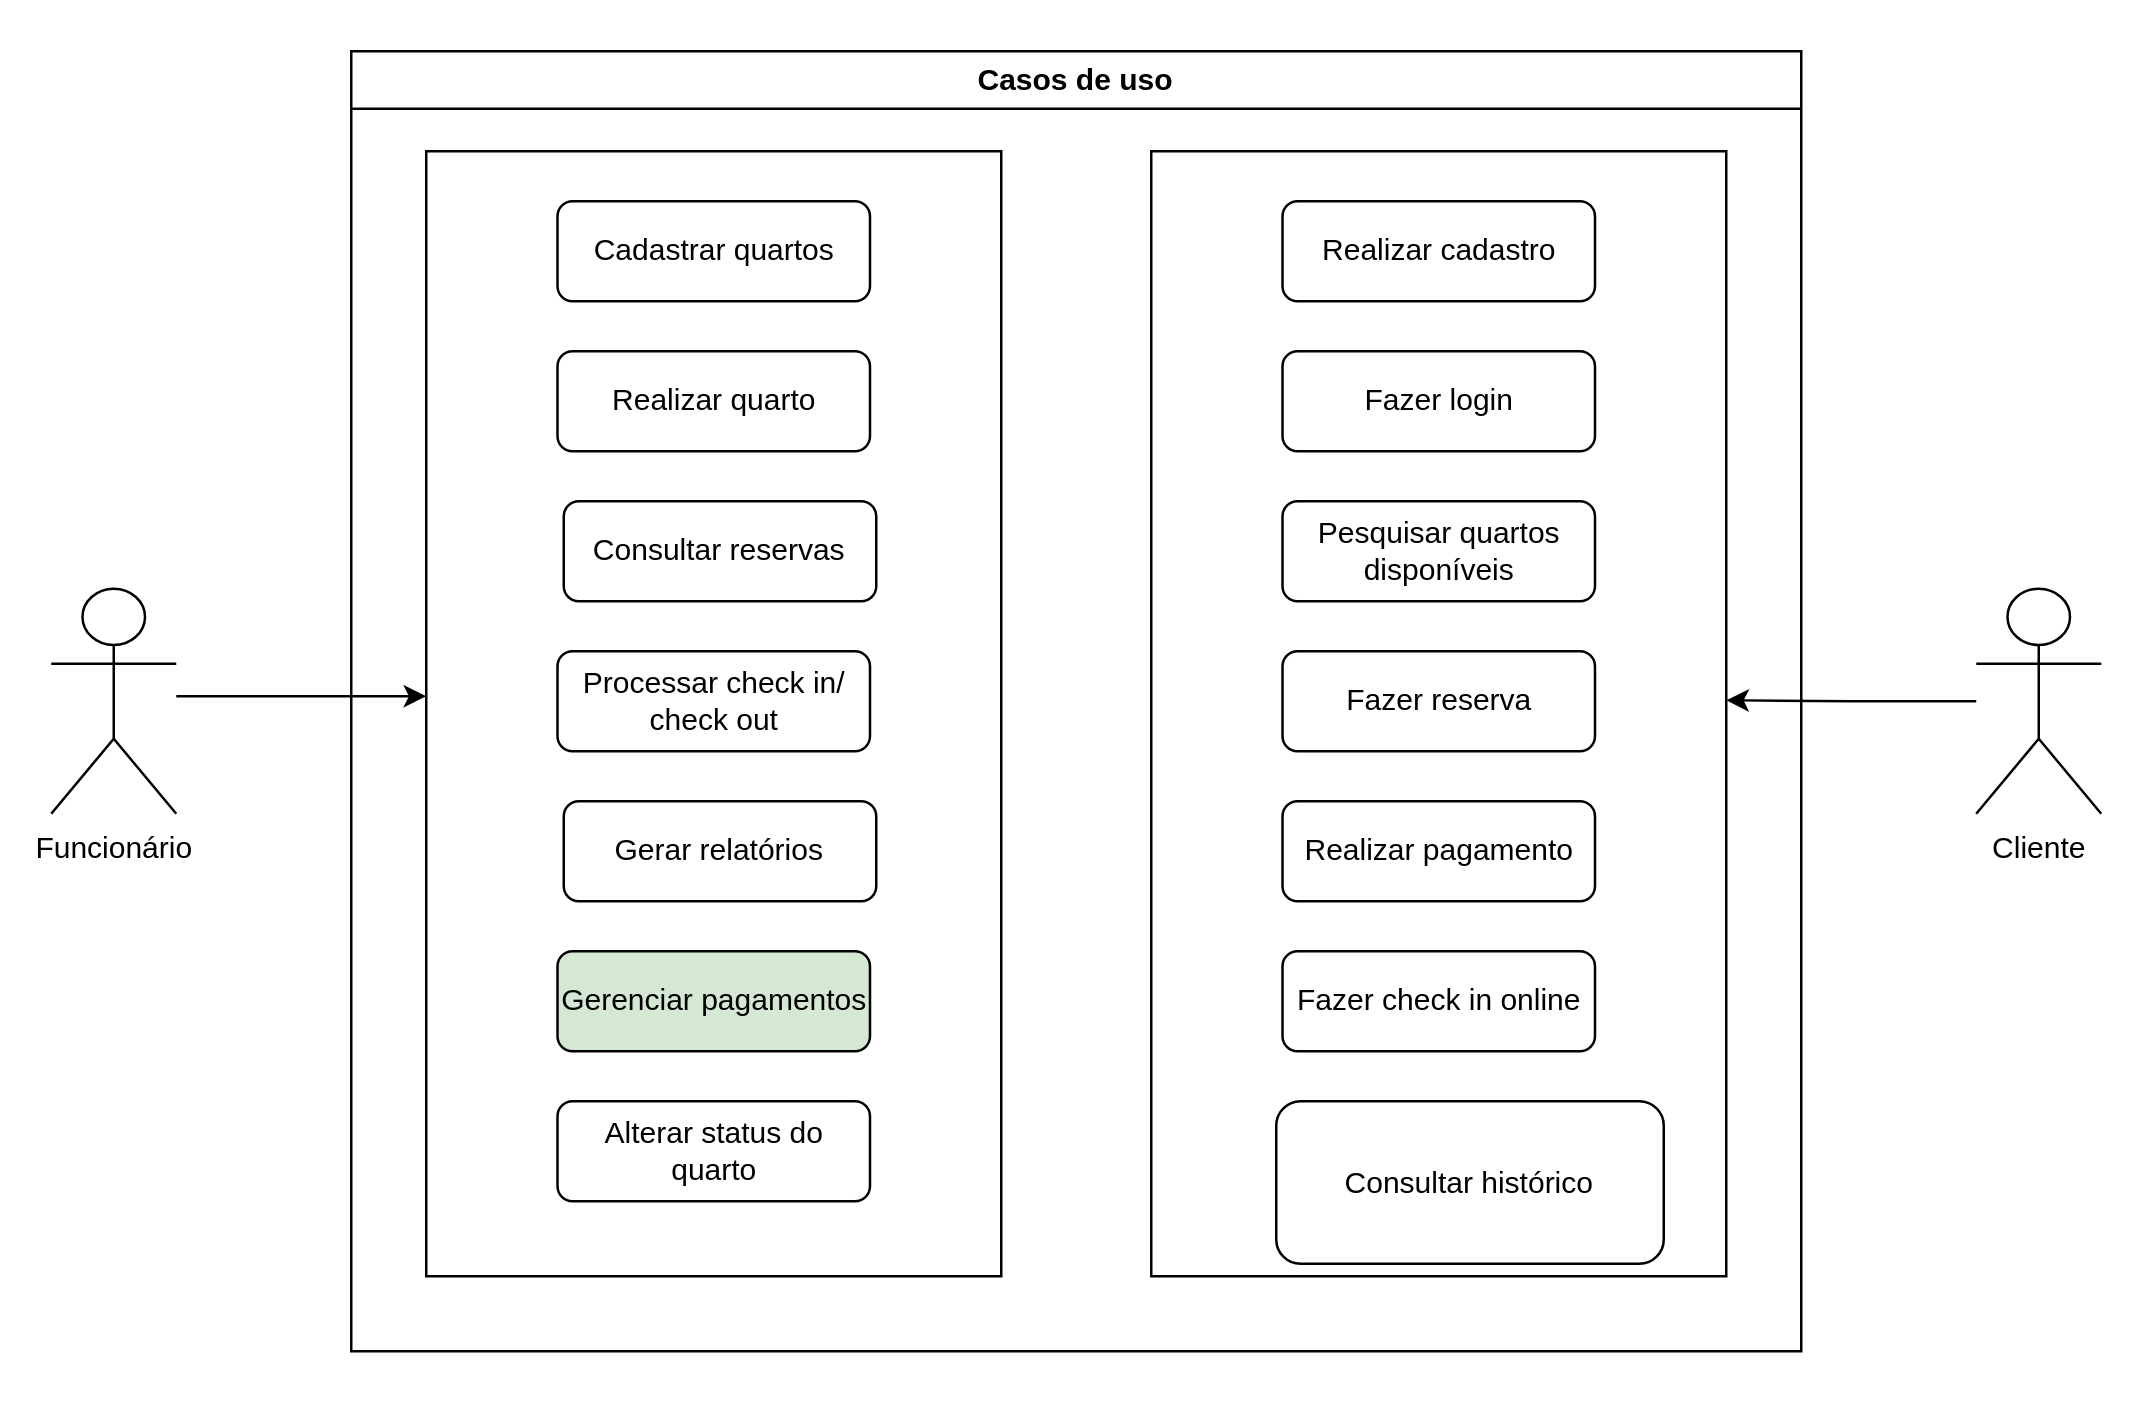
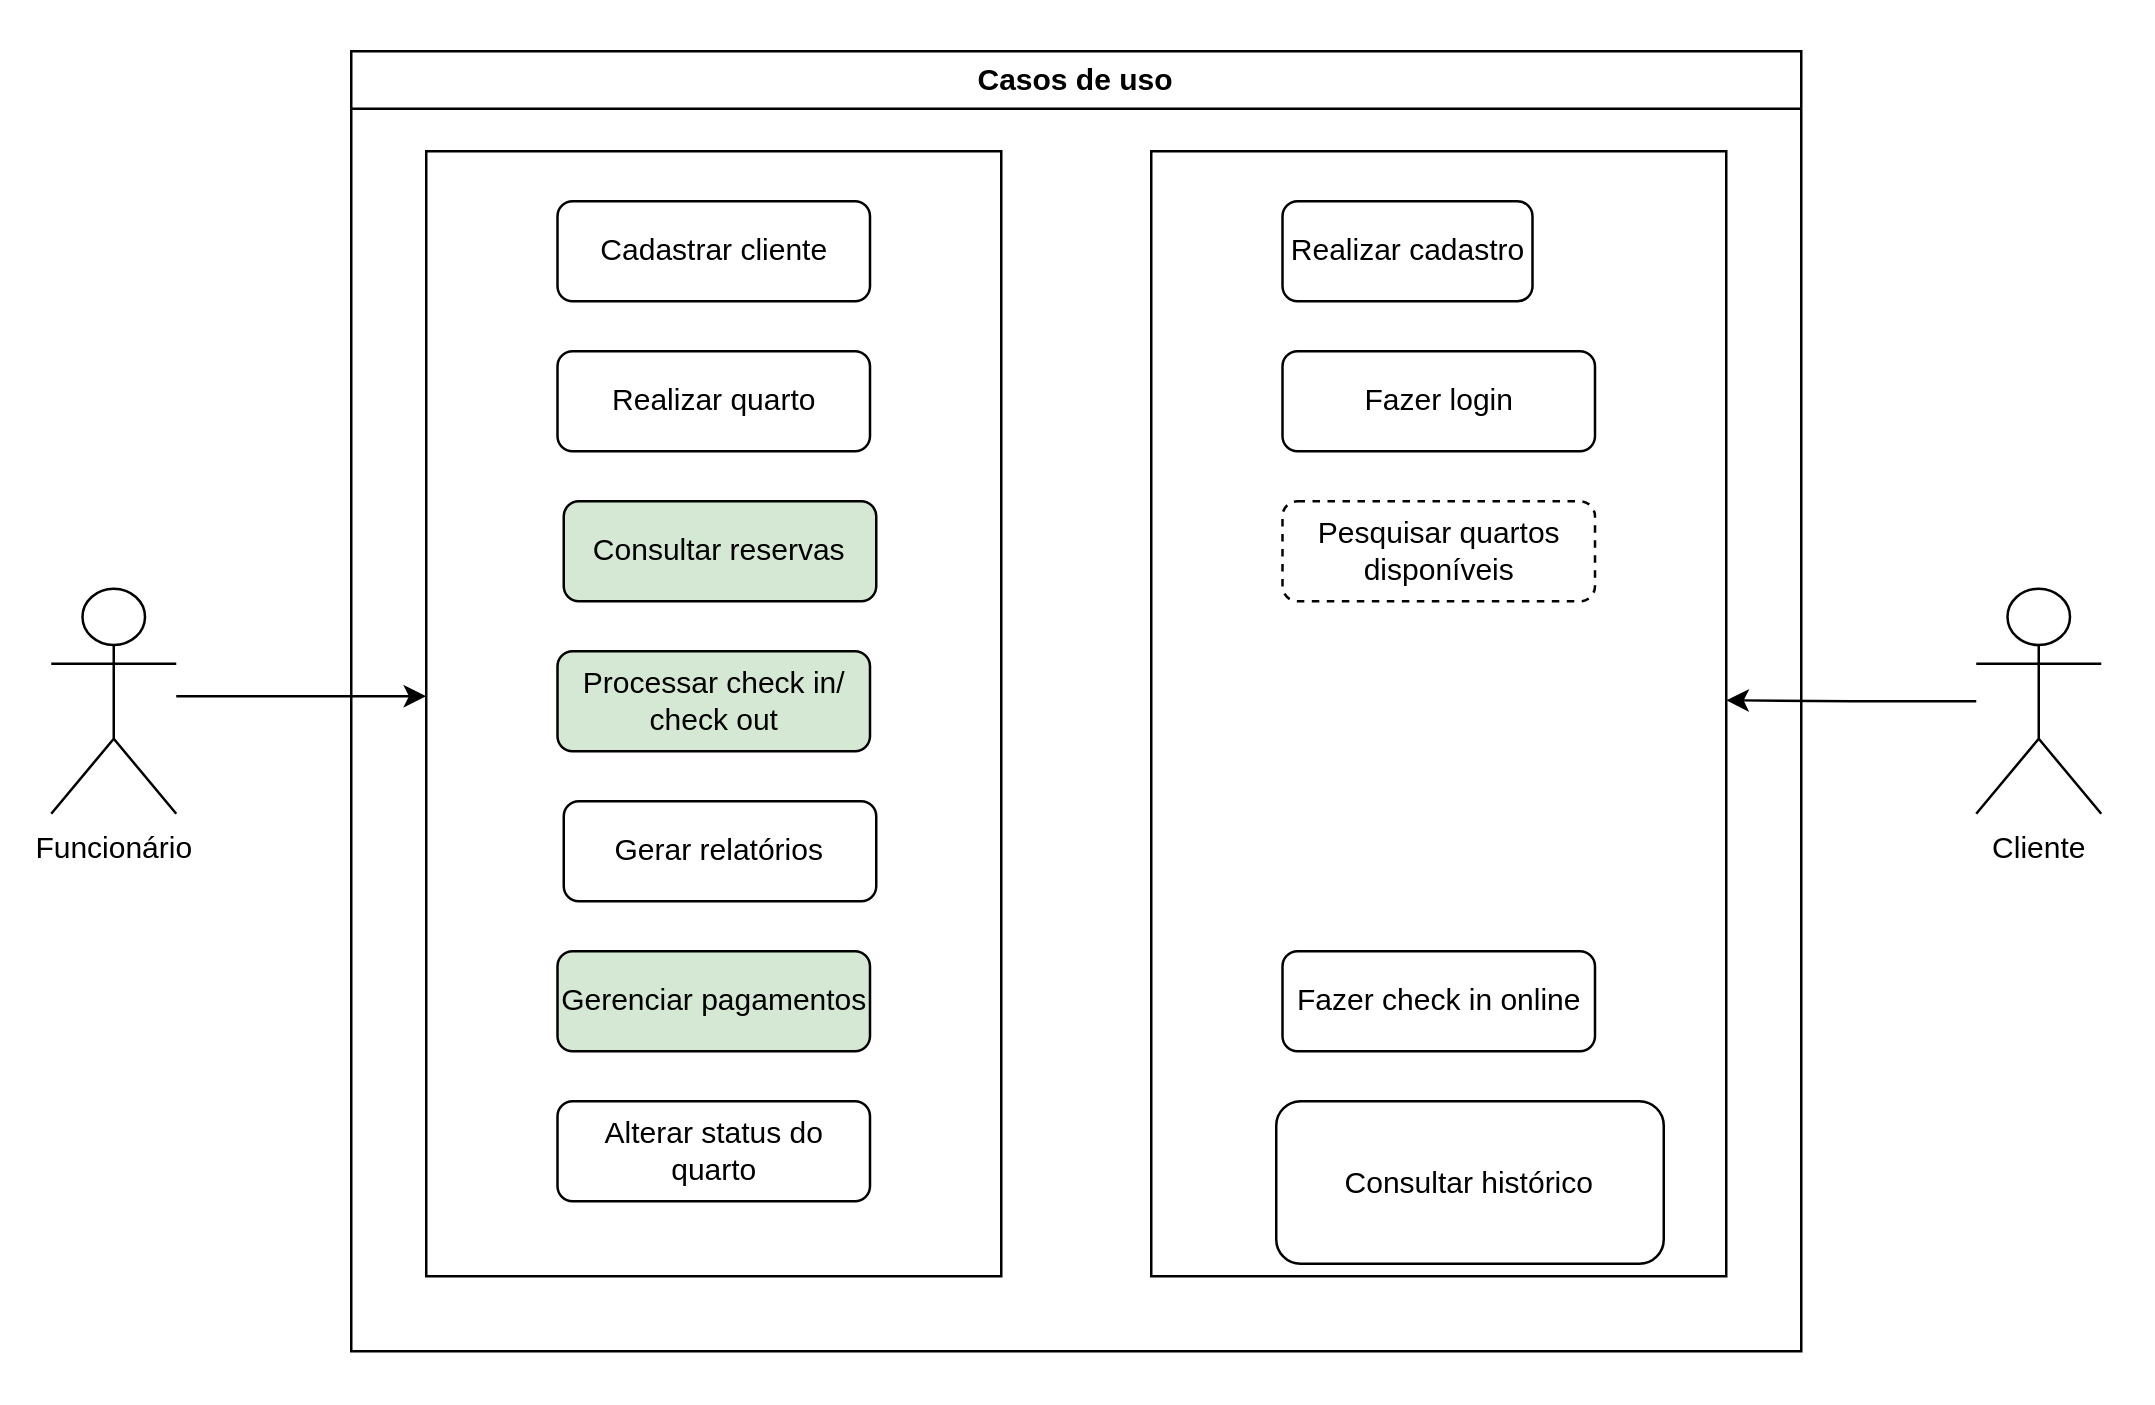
node "Cadastrar quartos": label "Cadastrar quartos" -> "Cadastrar cliente"
node "Realizar cadastro": size 313x100 -> 250x100
node "Consultar reservas": fillcolor #ffffff -> #d5e8d4
node "Pesquisar quartos disponíveis": style solid -> dashed
node "Processar check in/ check out": fillcolor #ffffff -> #d5e8d4
node "Fazer reserva": removed
node "Realizar pagamento": removed
